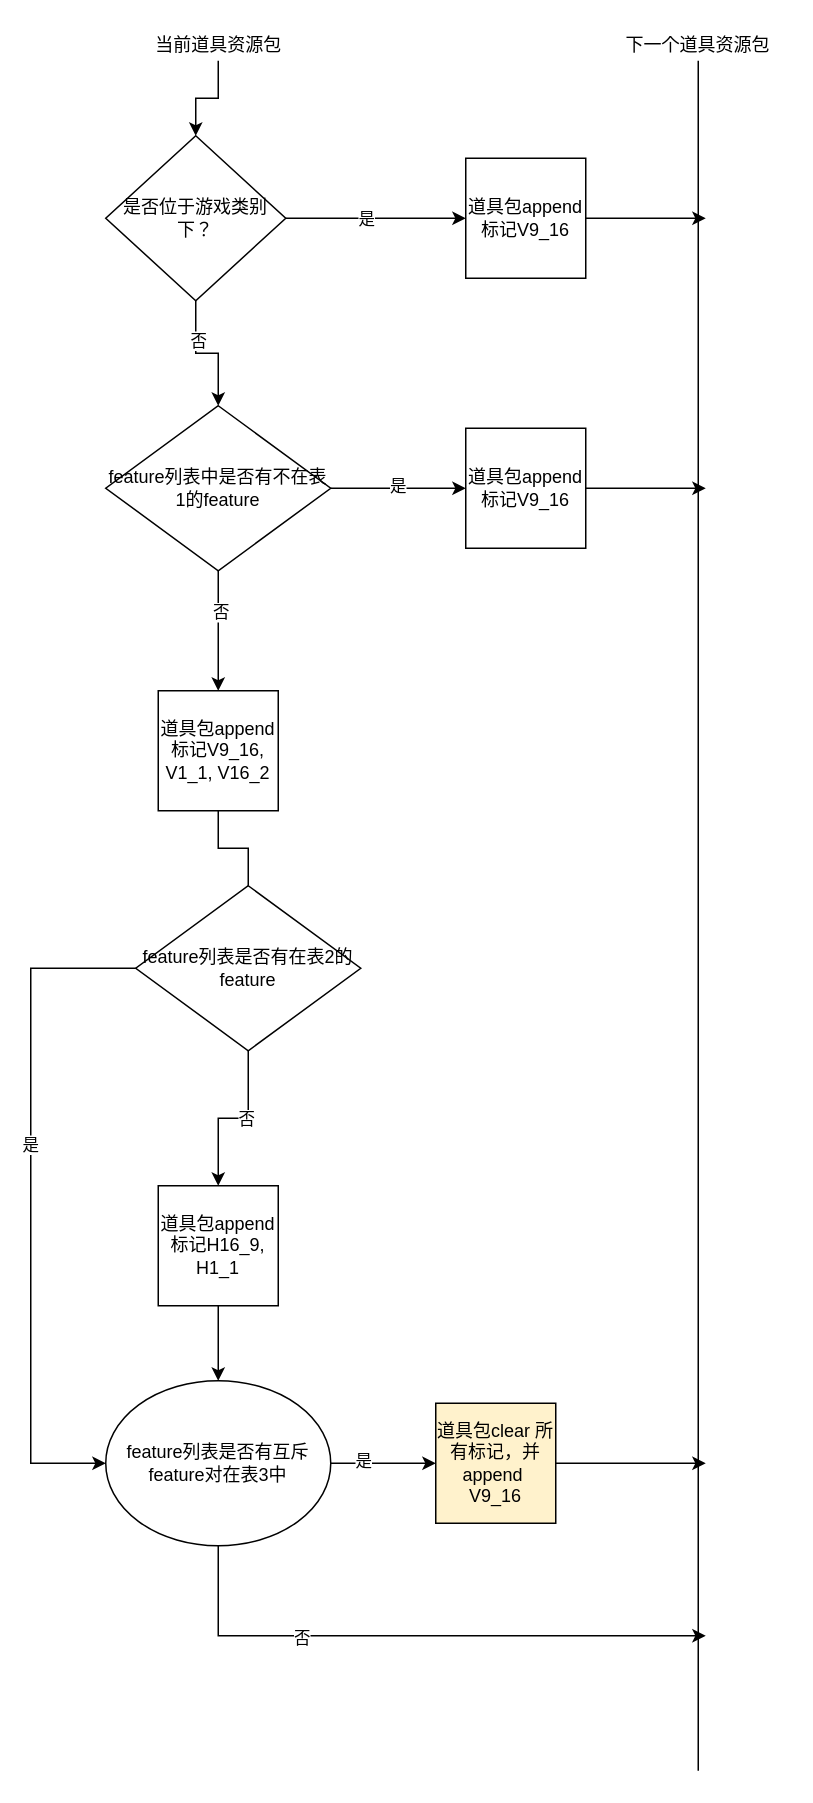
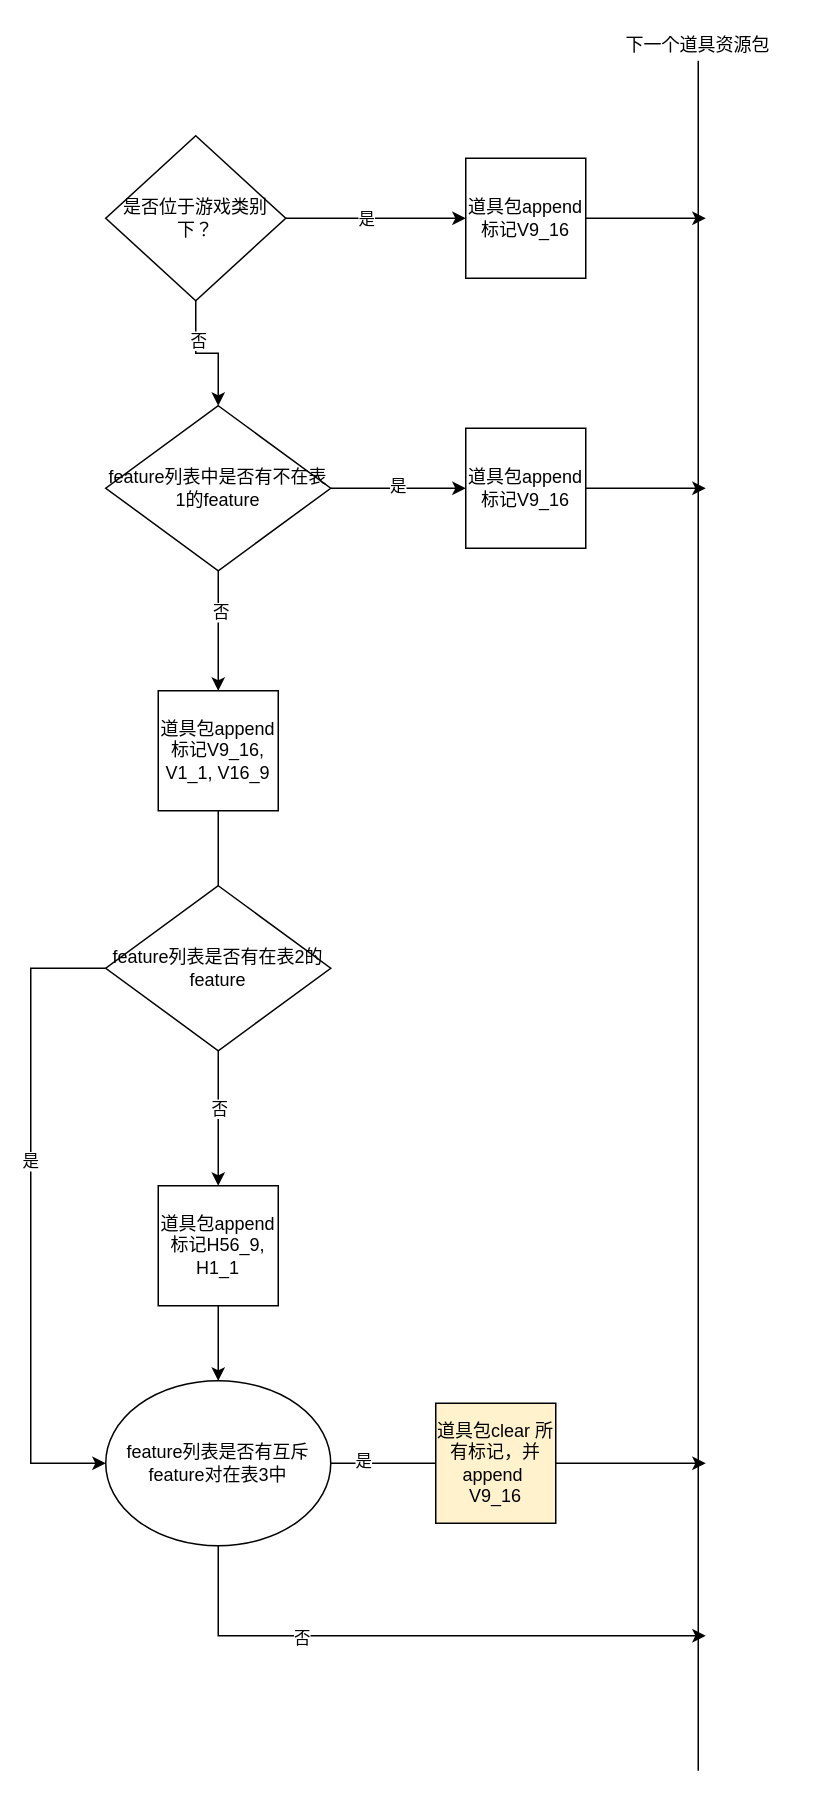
node "当前道具资源包": removed
edge "当前道具资源包" -> "是否位于游戏类别下？": removed
node "道具包append标记V9_16, V1_1, V16_2": label "道具包append标记V9_16, V1_1, V16_2" -> "道具包append标记V9_16, V1_1, V16_9"
node "feature列表是否有在表2的feature": moved (248, 968) -> (218, 968)
node "道具包append标记H16_9, H1_1": label "道具包append标记H16_9, H1_1" -> "道具包append标记H56_9, H1_1"
edge "feature列表是否有互斥feature对在表3中" -> "道具包clear 所有标记，并append V9_16": arrowhead classic -> none
